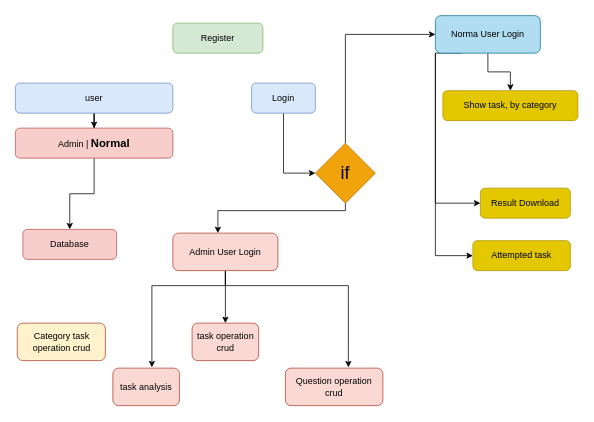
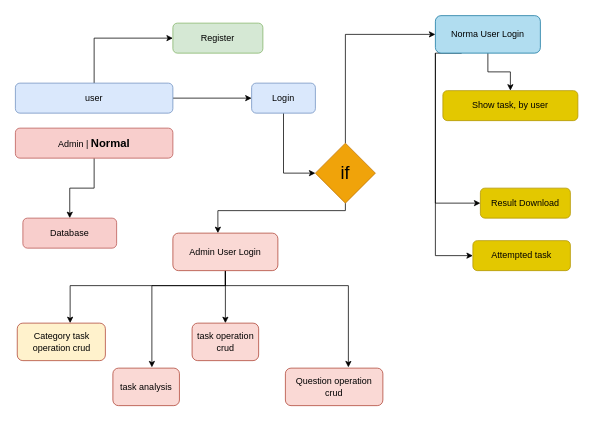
edge "user" -> "Register": added
node "Show task, by category": label "Show task, by category" -> "Show task, by user"
edge "user" -> "Admin | Normal": now "user" -> "Login"
node "Database": moved (70, 244) -> (70, 233)
edge "Admin User Login" -> "Category task operation crud": added
